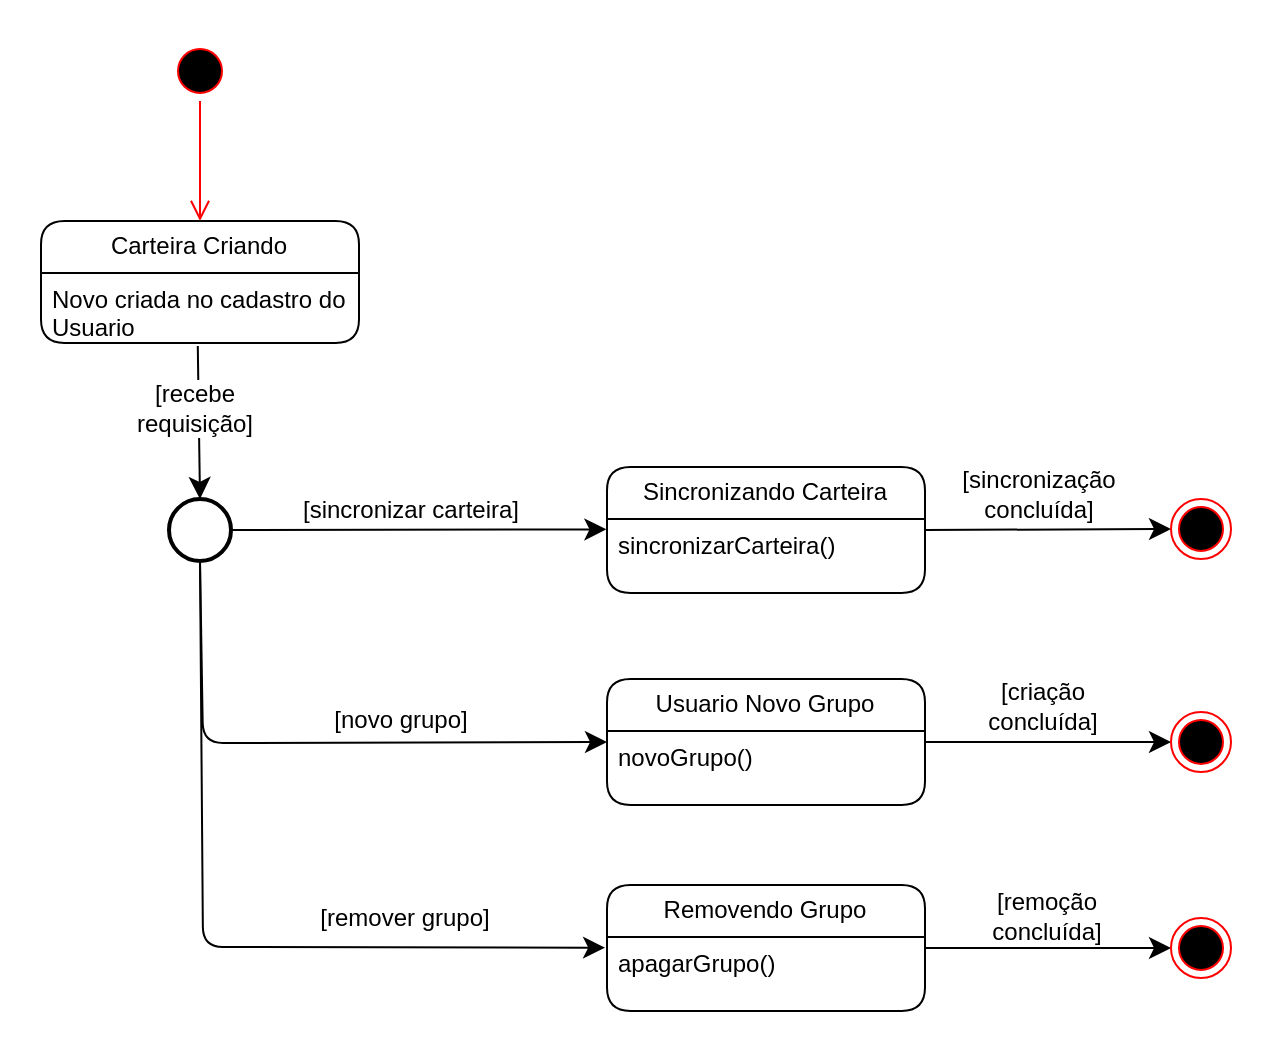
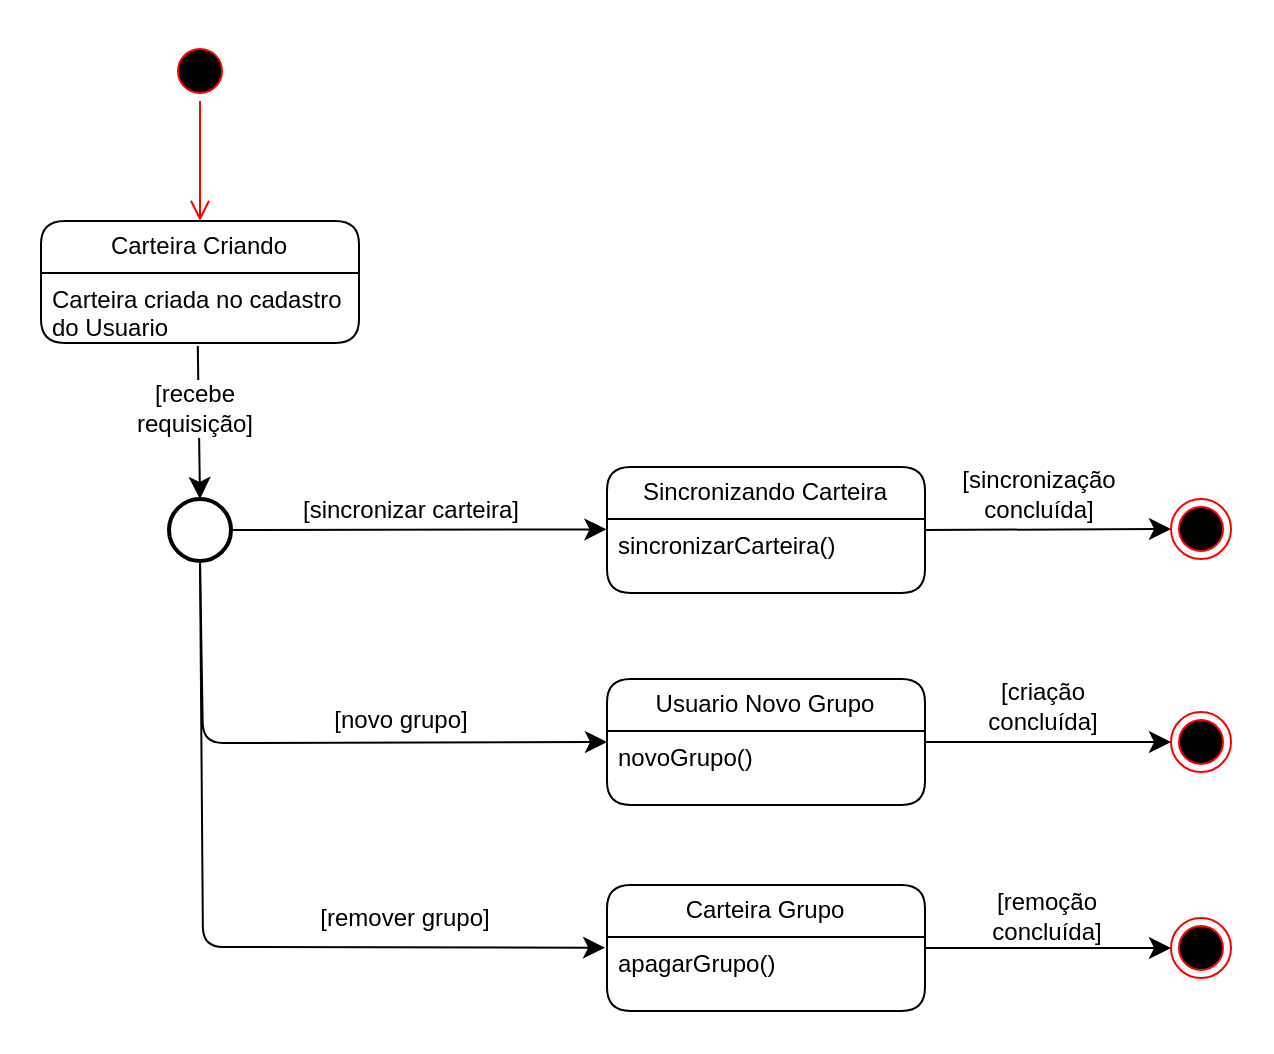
node "Novo criada no cadastro do Usuario": label "Novo criada no cadastro do Usuario" -> "Carteira criada no cadastro do Usuario"
node "Removendo Grupo": label "Removendo Grupo" -> "Carteira Grupo"
